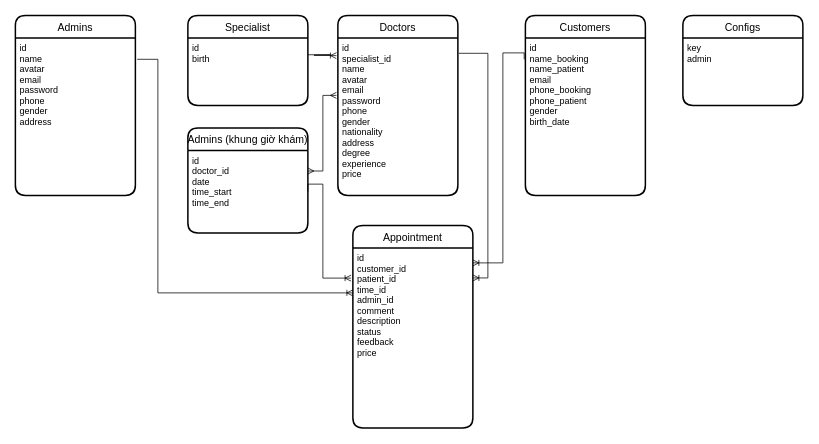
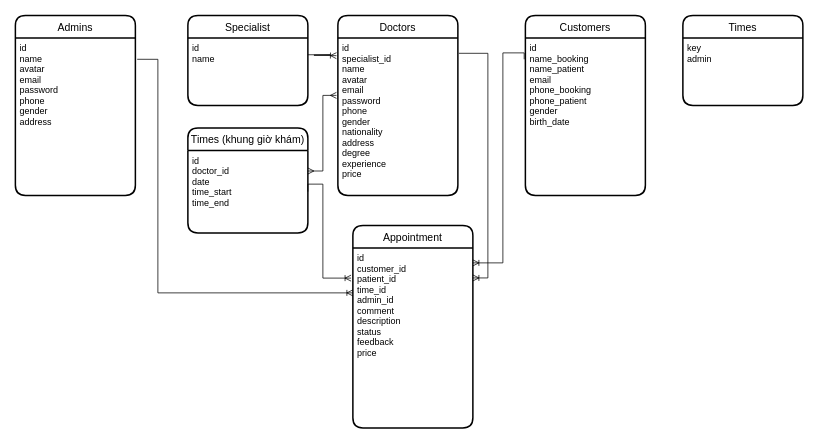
node "Configs": label "Configs" -> "Times"
node "id birth": label "id birth" -> "id name"
node "Admins (khung giờ khám)": label "Admins (khung giờ khám)" -> "Times (khung giờ khám)"
